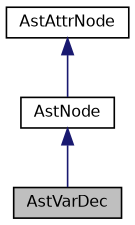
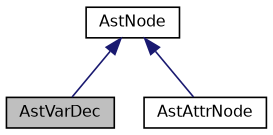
edge "AstNode" -> "AstAttrNode": reversed
